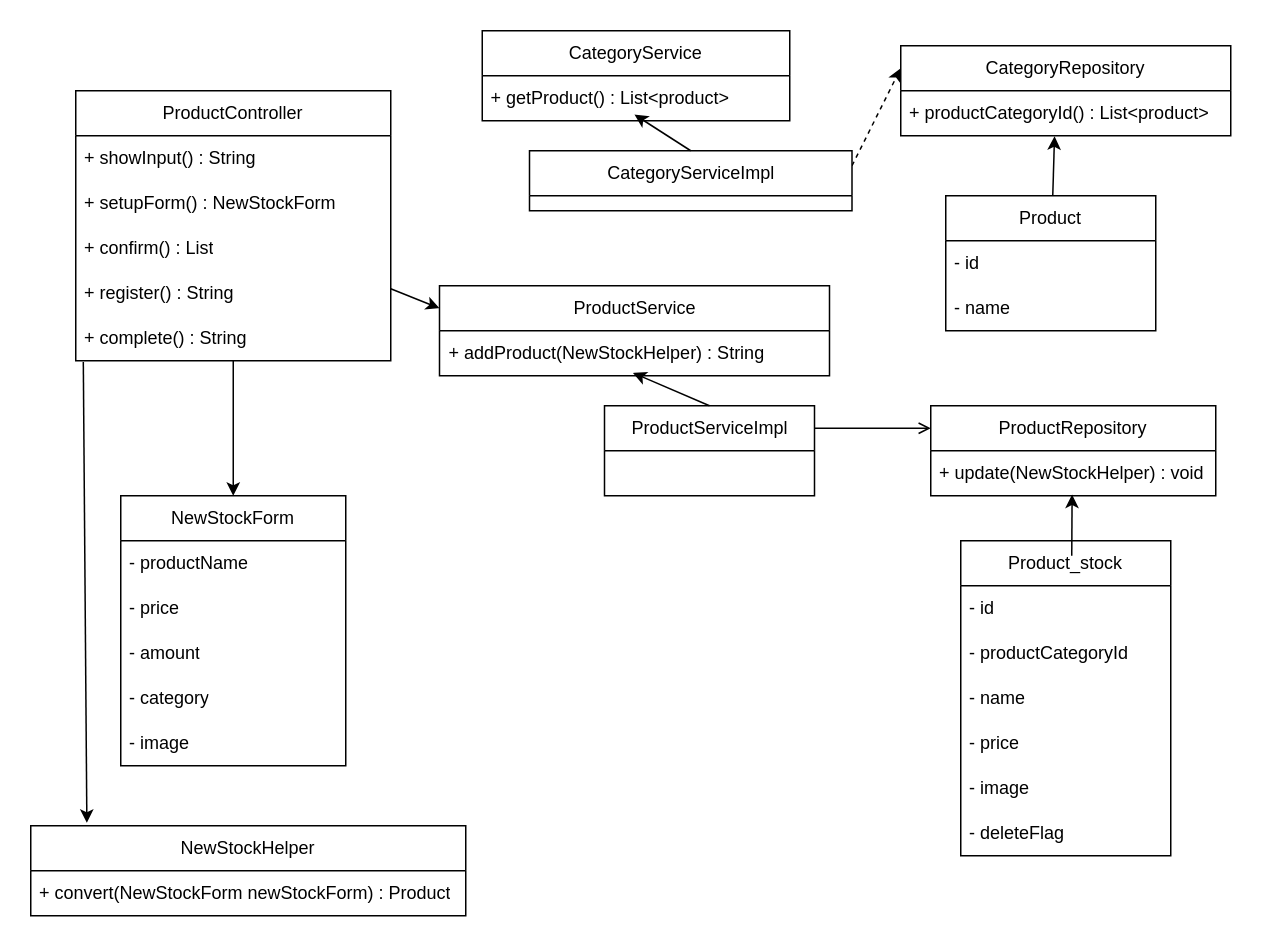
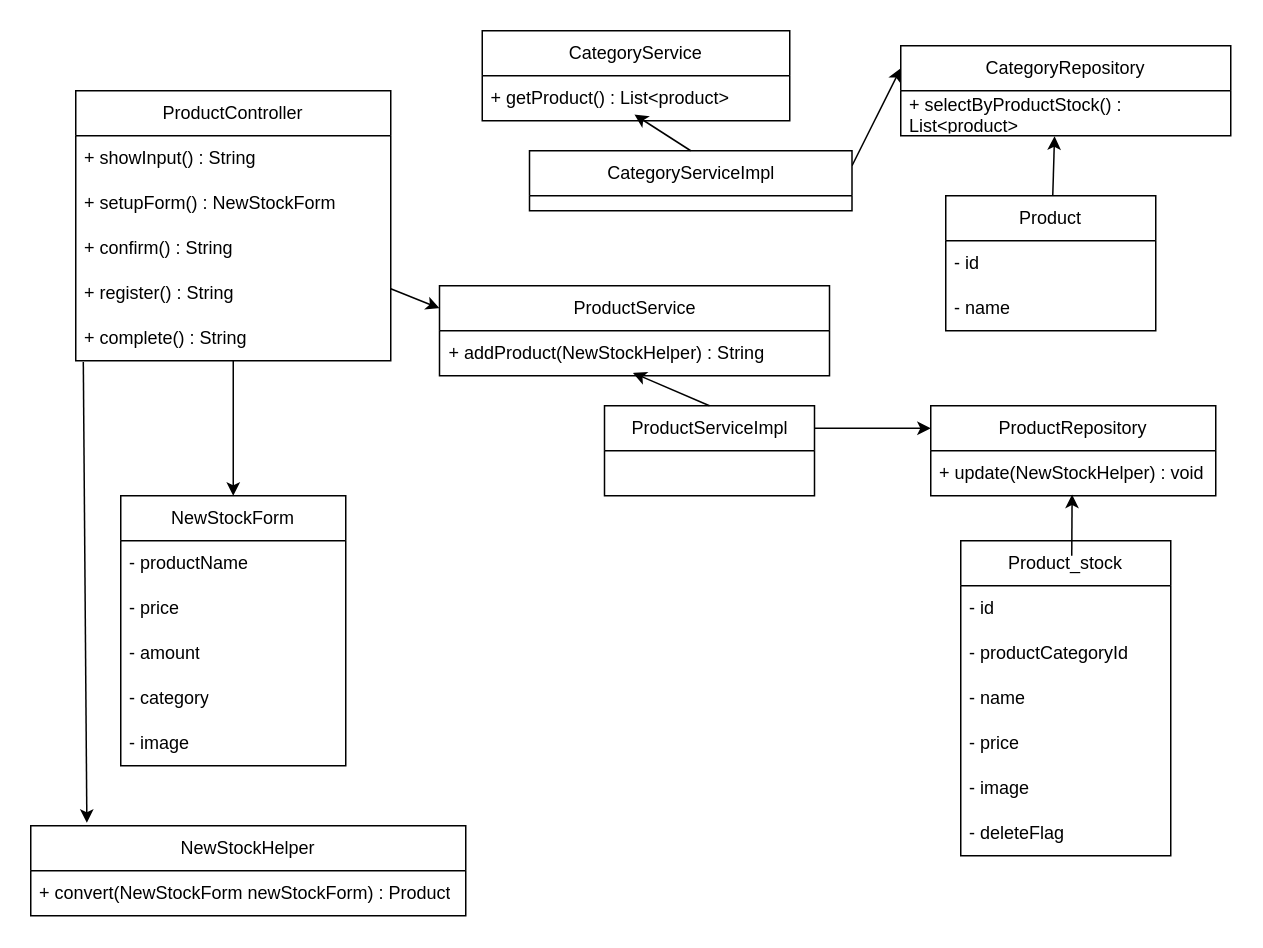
node "+ productCategoryId() : List<product>": label "+ productCategoryId() : List<product>" -> "+ selectByProductStock() : List<product>"
edge "CategoryServiceImpl" -> "CategoryRepository": style dashed -> solid
node "+ confirm() : List": label "+ confirm() : List" -> "+ confirm() : String"
edge "ProductServiceImpl" -> "ProductRepository": arrowhead open -> classic
